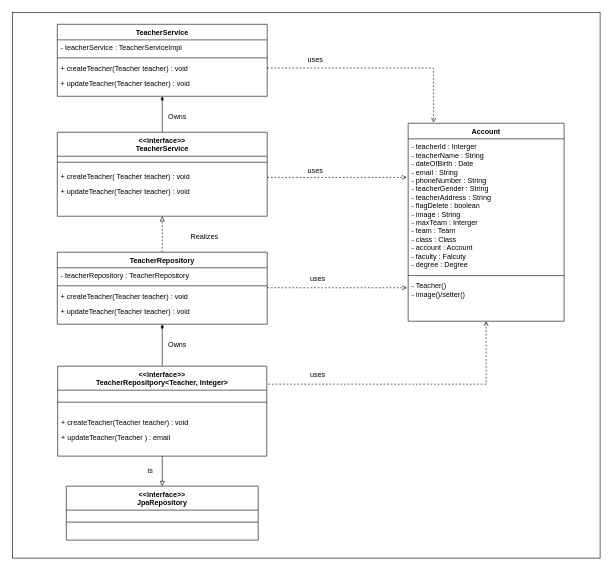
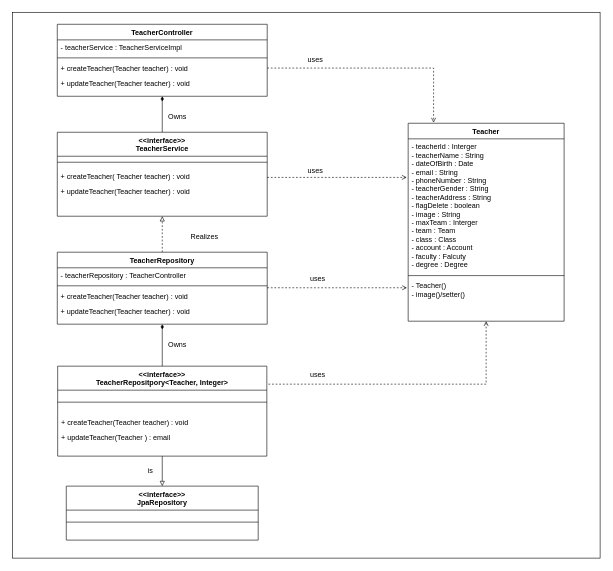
node "TeacherService": label "TeacherService" -> "TeacherController"
node "Account": label "Account" -> "Teacher"
node "- teacherRepository : TeacherRepository": label "- teacherRepository : TeacherRepository" -> "- teacherRepository : TeacherController"
